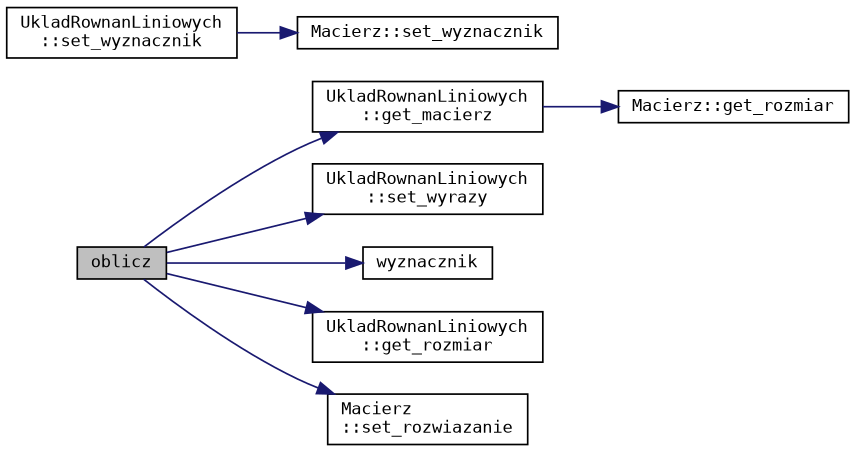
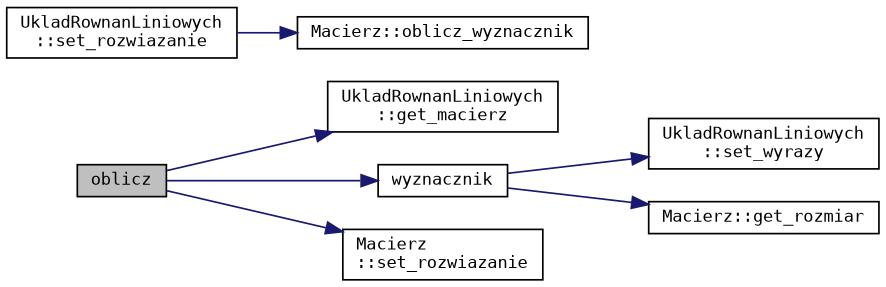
node "UkladRownanLiniowych ::set_wyznacznik": label "UkladRownanLiniowych ::set_wyznacznik" -> "UkladRownanLiniowych ::set_rozwiazanie"
node "Macierz::set_wyznacznik": label "Macierz::set_wyznacznik" -> "Macierz::oblicz_wyznacznik"
edge "UkladRownanLiniowych ::get_macierz" -> "Macierz::get_rozmiar": now "wyznacznik" -> "Macierz::get_rozmiar"
edge "oblicz" -> "UkladRownanLiniowych ::set_wyrazy": now "wyznacznik" -> "UkladRownanLiniowych ::set_wyrazy"
node "UkladRownanLiniowych ::get_rozmiar": removed
